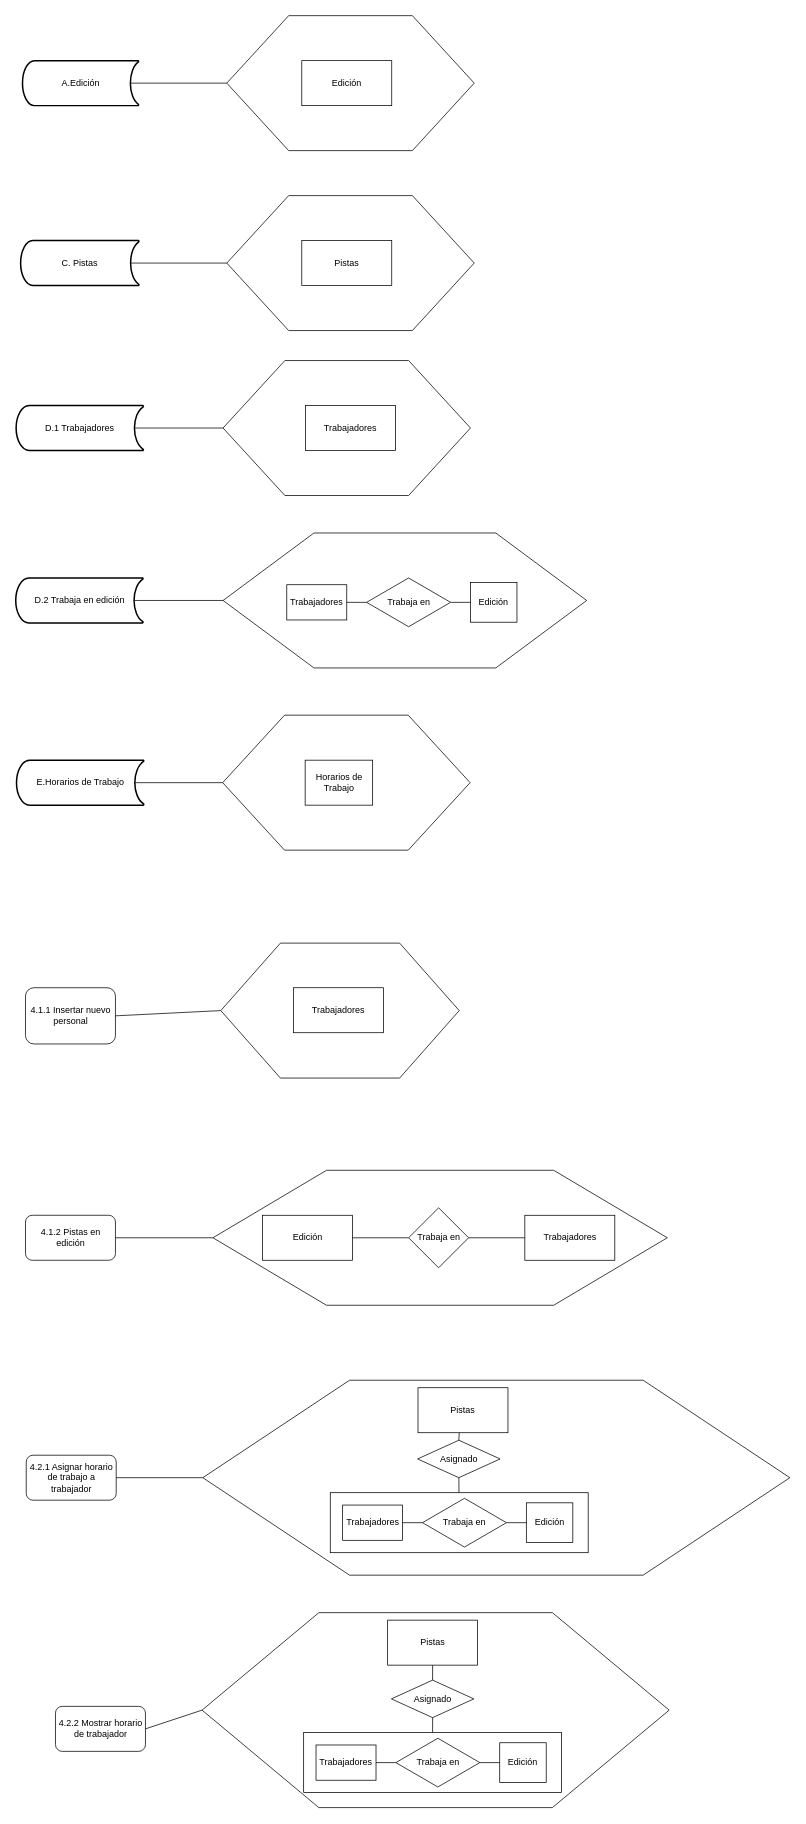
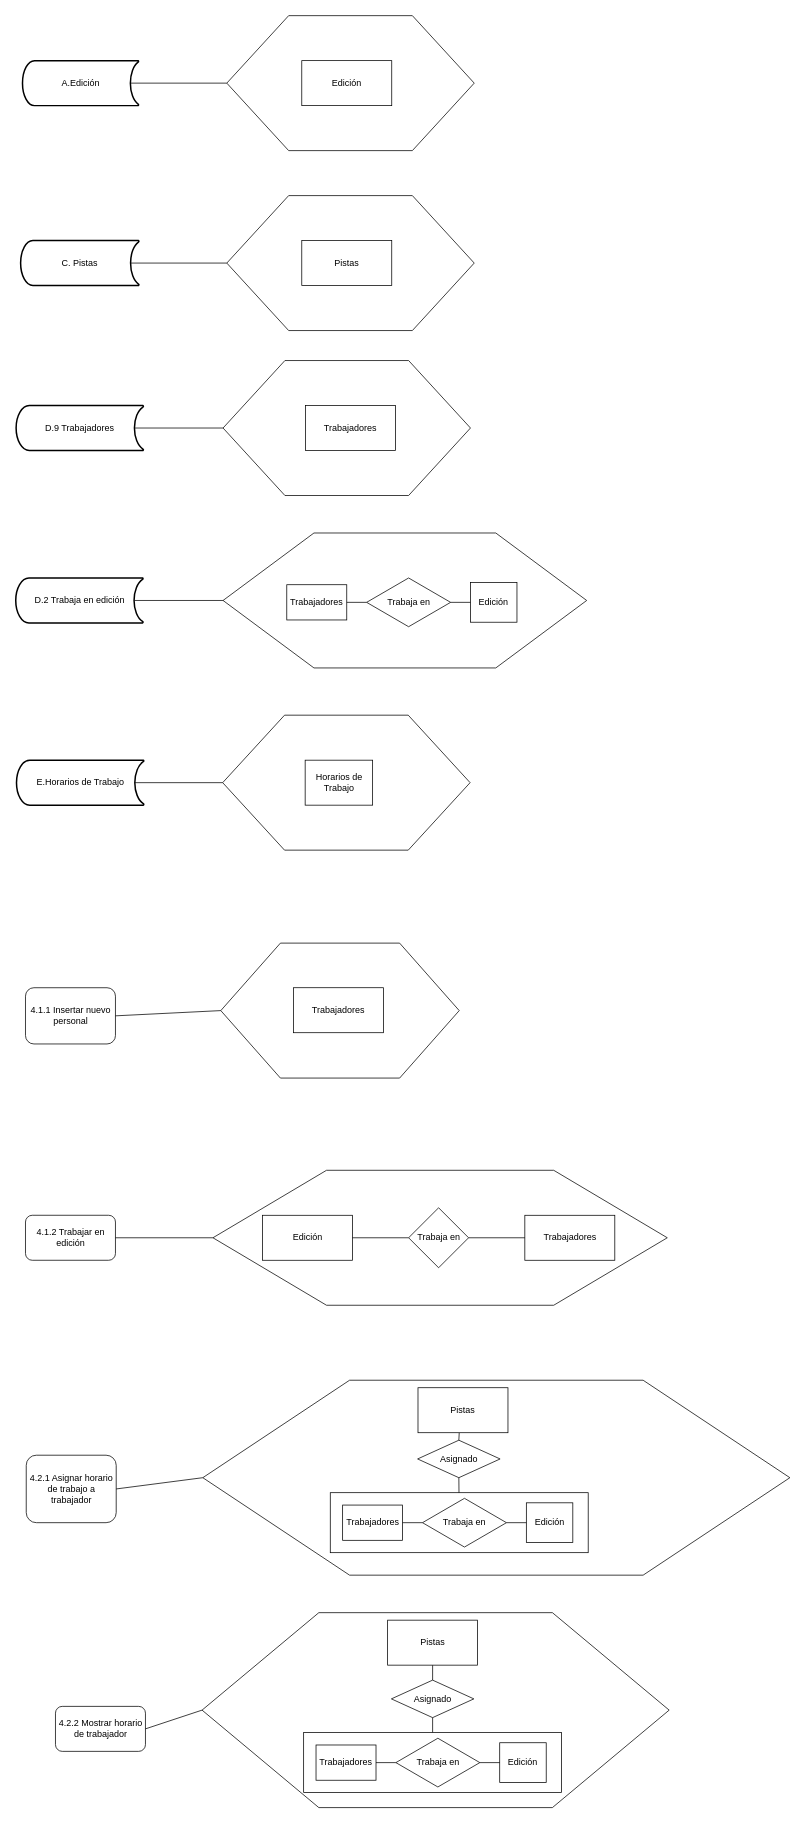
node "D.1 Trabajadores": label "D.1 Trabajadores" -> "D.9 Trabajadores"
node "4.1.2 Pistas en edición": label "4.1.2 Pistas en edición" -> "4.1.2 Trabajar en edición"
node "4.2.1 Asignar horario de trabajo a trabajador": size 90x45 -> 90x68
